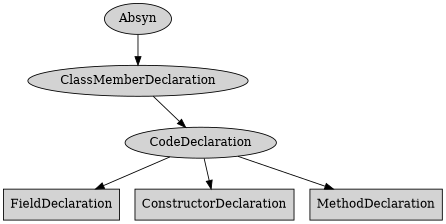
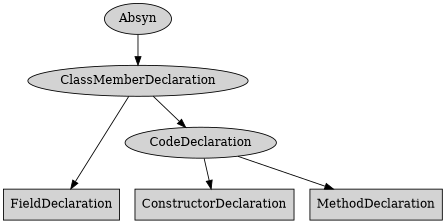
edge "CodeDeclaration" -> "FieldDeclaration": now "ClassMemberDeclaration" -> "FieldDeclaration"
